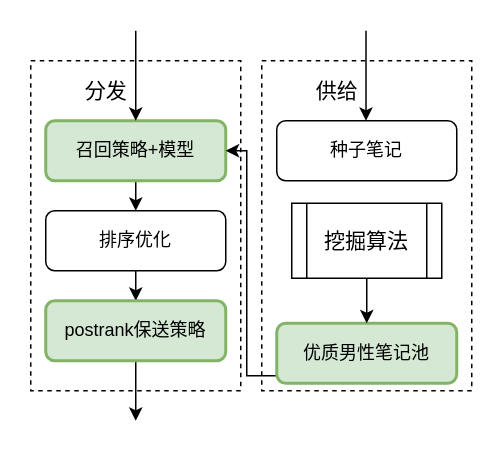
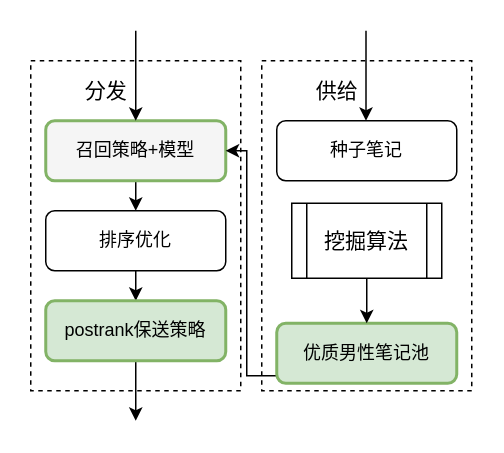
node "召回策略+模型": fillcolor #d5e8d4 -> #f5f5f5
